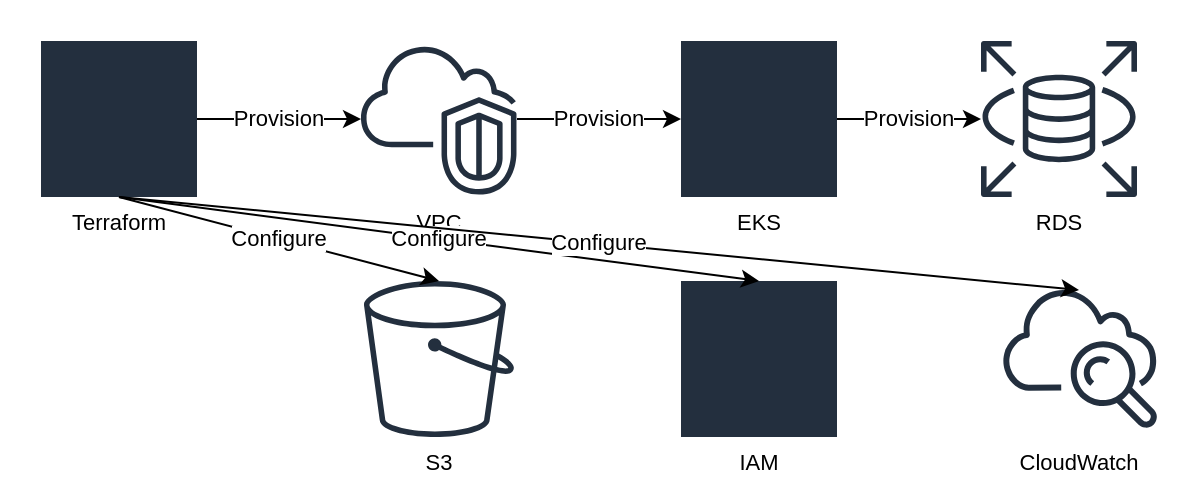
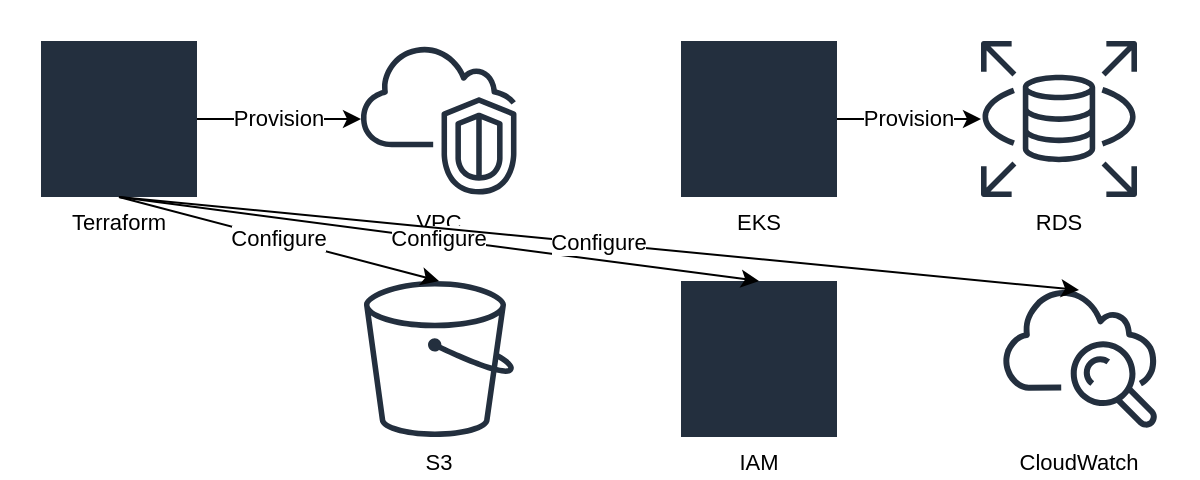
edge "VPC" -> "EKS": removed, label "Provision"
